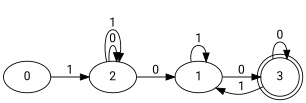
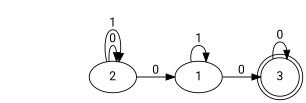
node "0": removed
edge "3" -> "1": removed, label "1"
